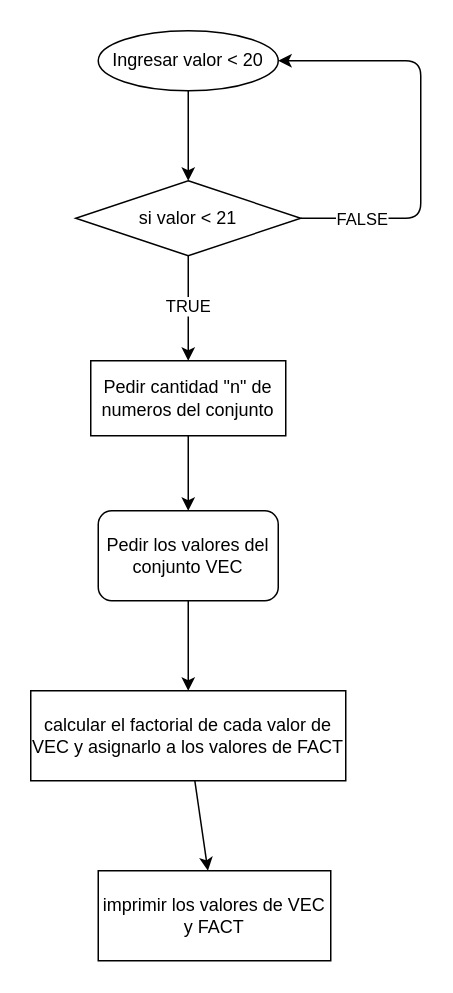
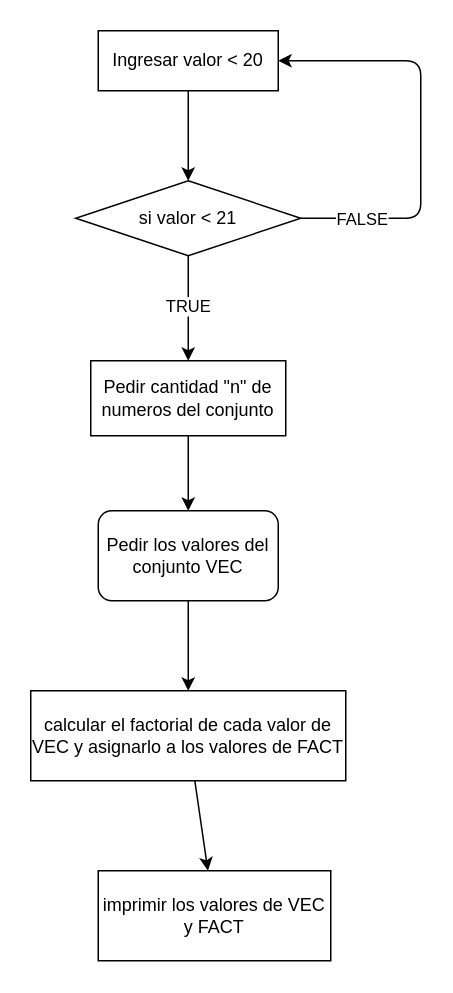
node "Ingresar valor < 20": shape ellipse -> rectangle
